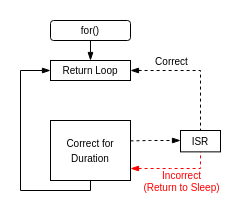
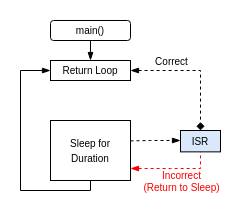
node "for()": label "for()" -> "main()"
edge "ISR" -> "Return Loop": arrowhead none -> diamond
node "ISR": fillcolor #ffffff -> #dae8fc
node "Correct for Duration": label "Correct for Duration" -> "Sleep for Duration"
